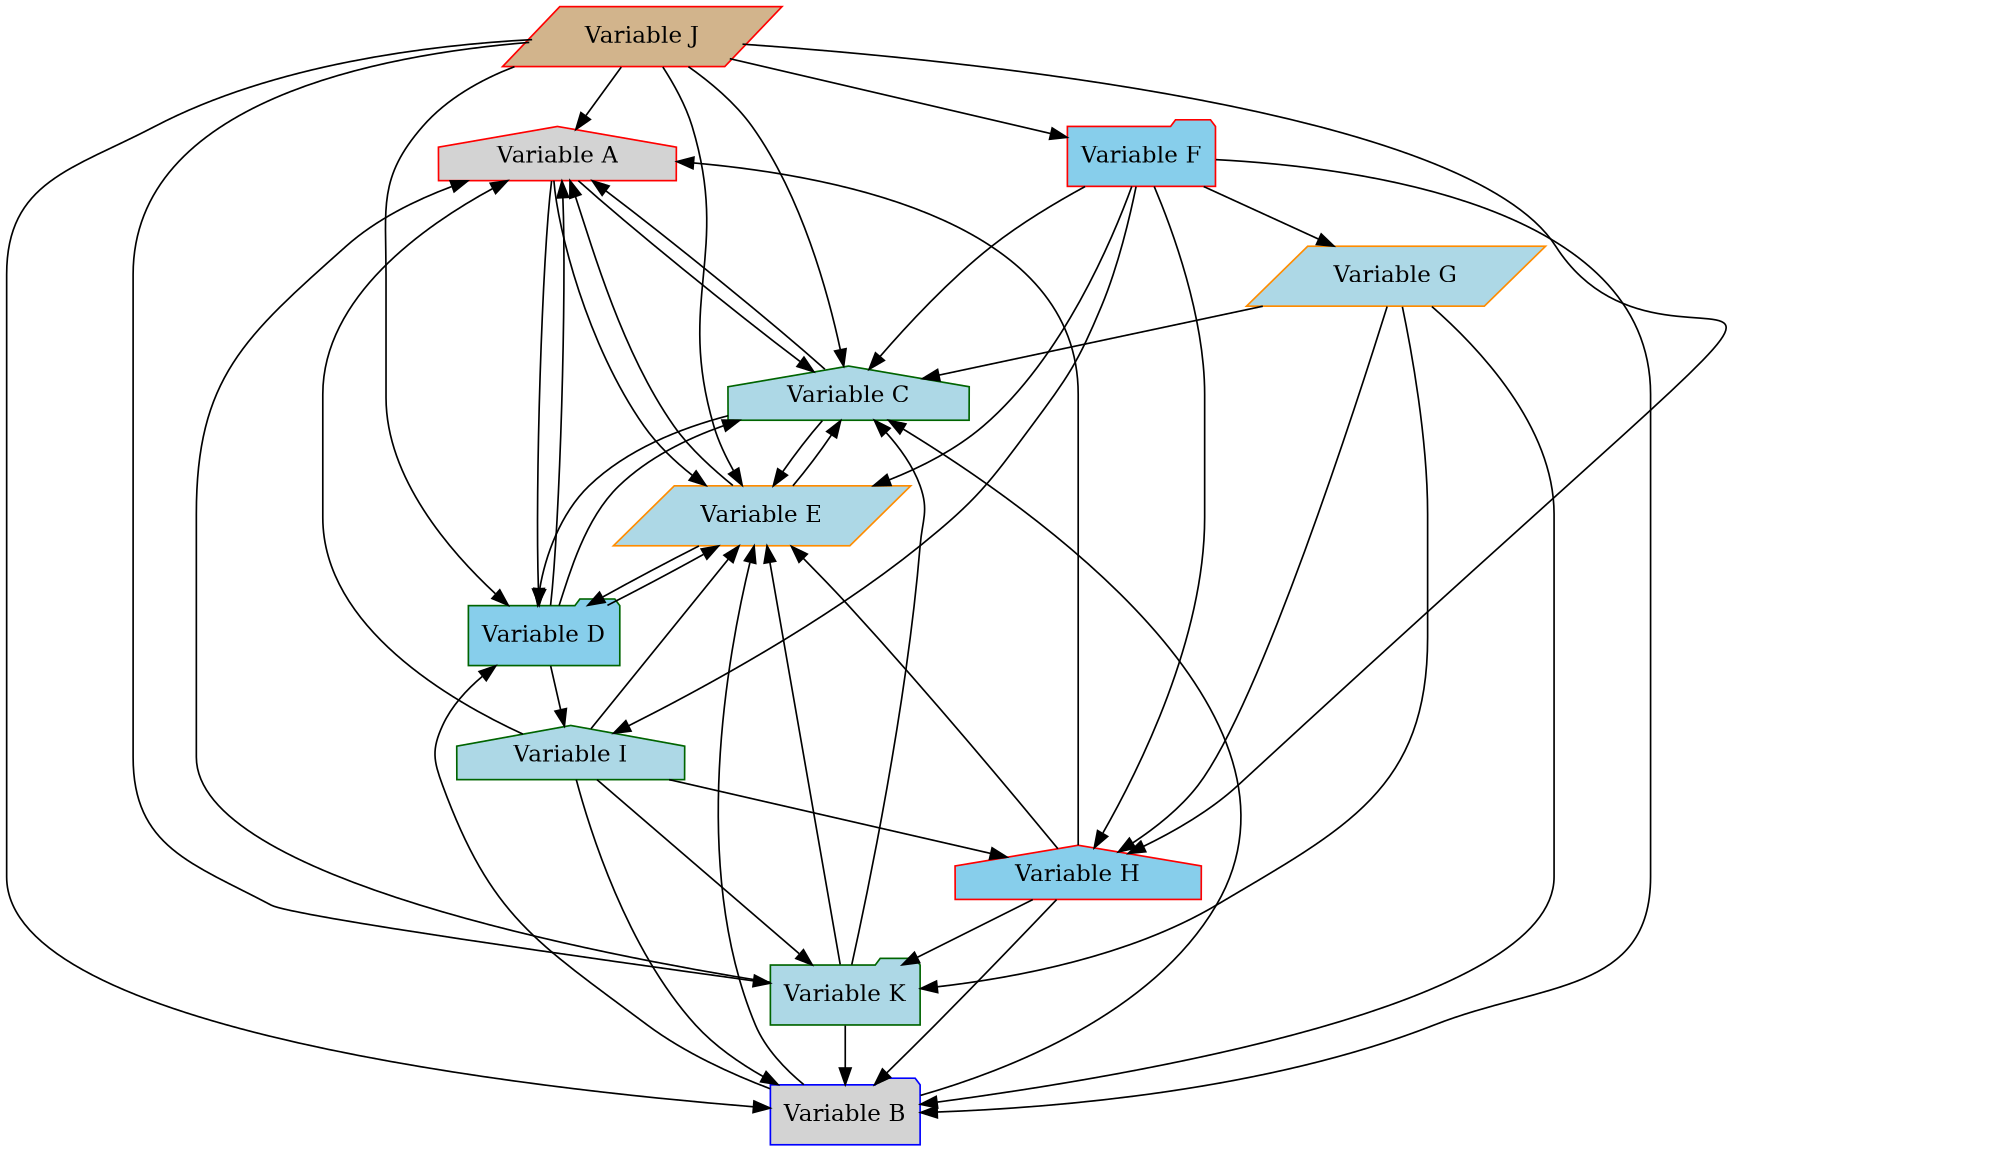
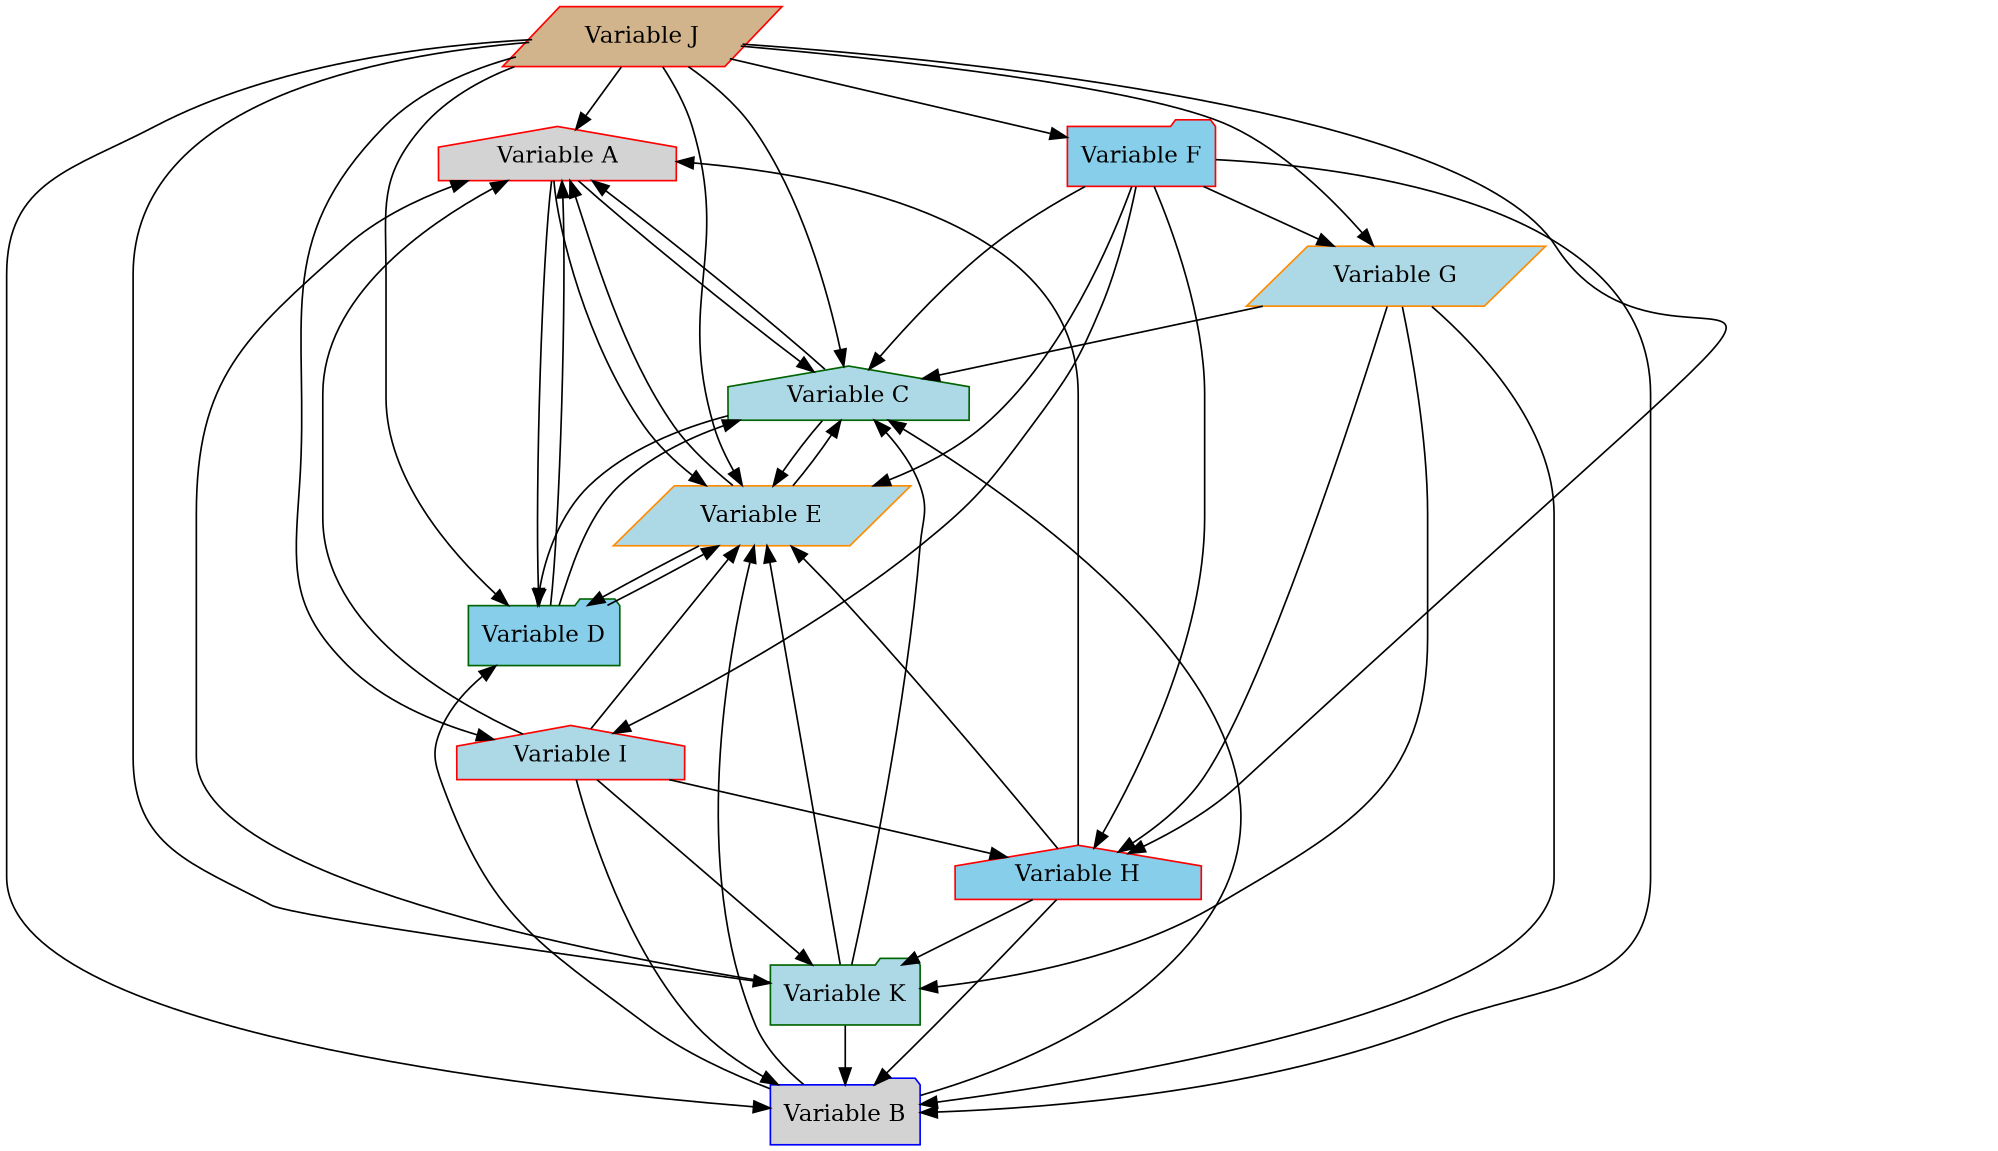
edge "Variable J" -> "Variable G": added
edge "Variable D" -> "Variable I": now "Variable J" -> "Variable I"
node "Variable I": color darkgreen -> red
